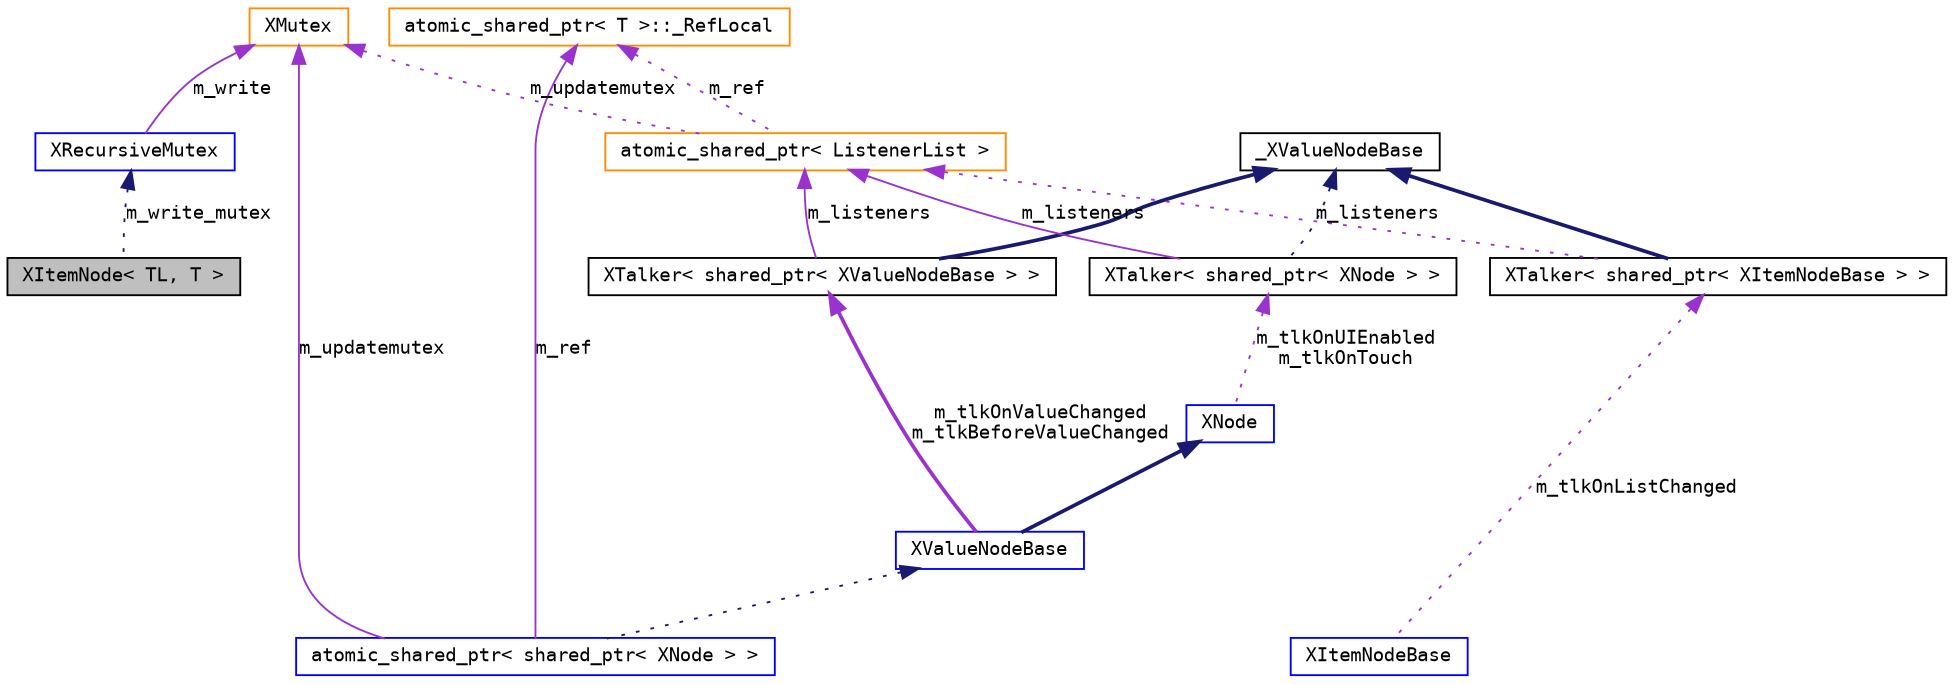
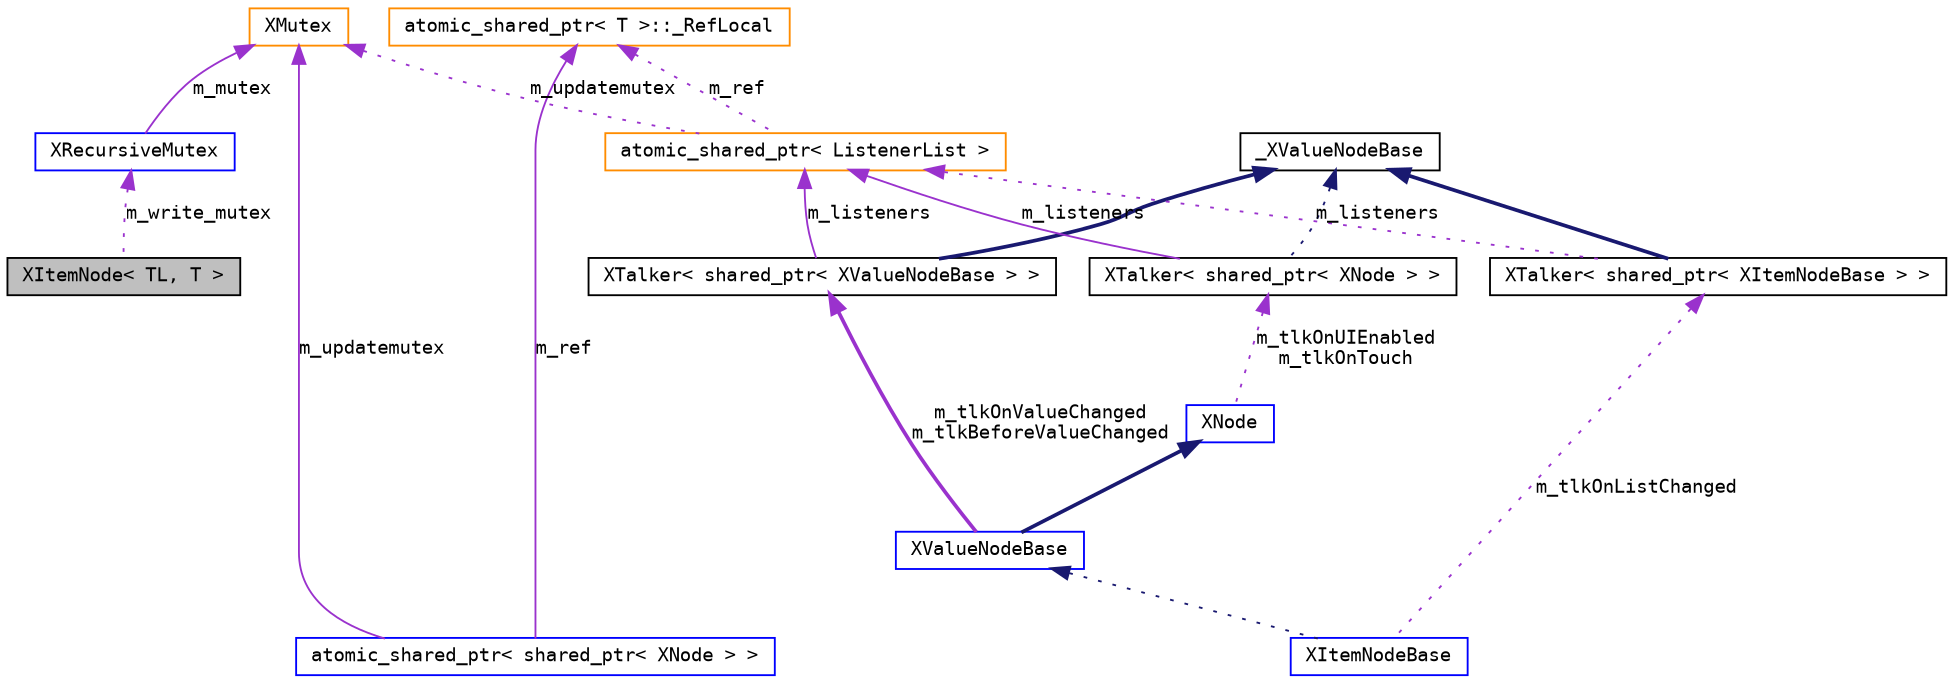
edge "XRecursiveMutex" -> "XMutex": label "m_write" -> "m_mutex"
edge "XItemNode< TL, T >" -> "XRecursiveMutex": color midnightblue -> darkorchid3
edge "atomic_shared_ptr< shared_ptr< XNode > >" -> "XValueNodeBase": now "XItemNodeBase" -> "XValueNodeBase"
